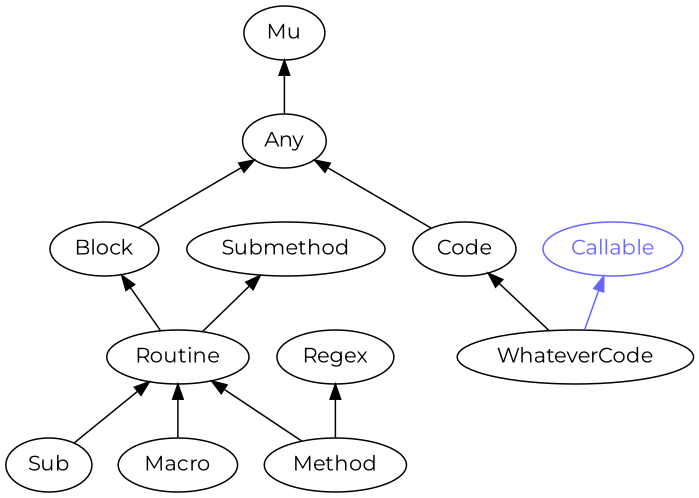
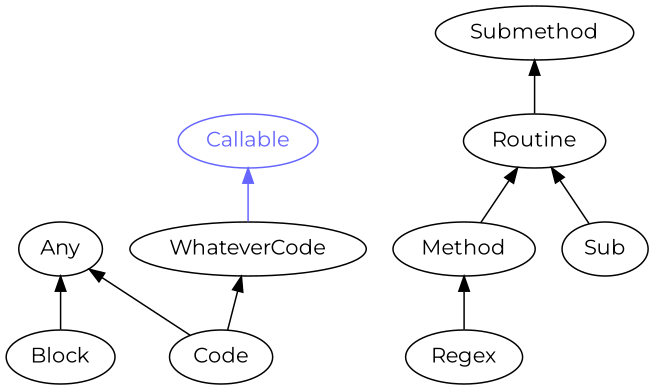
node "Mu": removed
edge "WhateverCode" -> "Code": reversed
edge "Routine" -> "Block": removed
edge "Method" -> "Regex": reversed
node "Macro": removed
